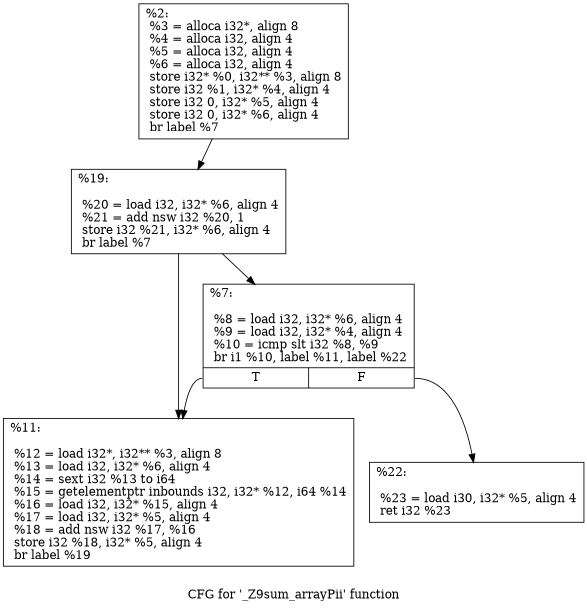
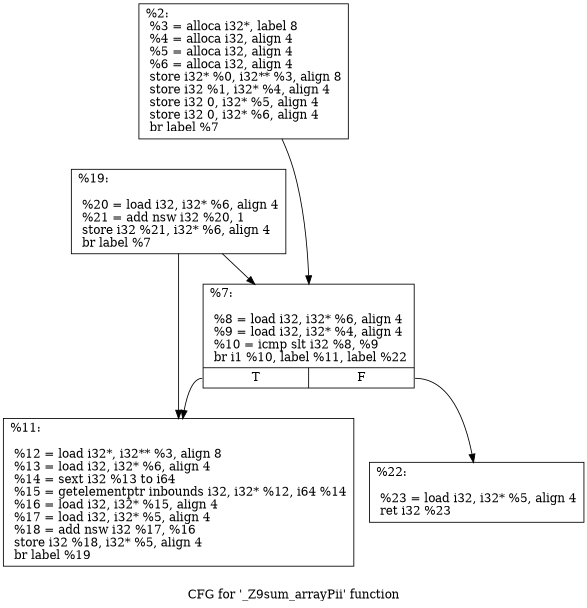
node "%2:": text "%3 = alloca i32*, align 8" -> "%3 = alloca i32*, label 8"
edge "%2:" -> "%19:": now "%2:" -> "%7:"
node "%22:": text "%23 = load i30, i32* %5, align 4" -> "%23 = load i32, i32* %5, align 4"
